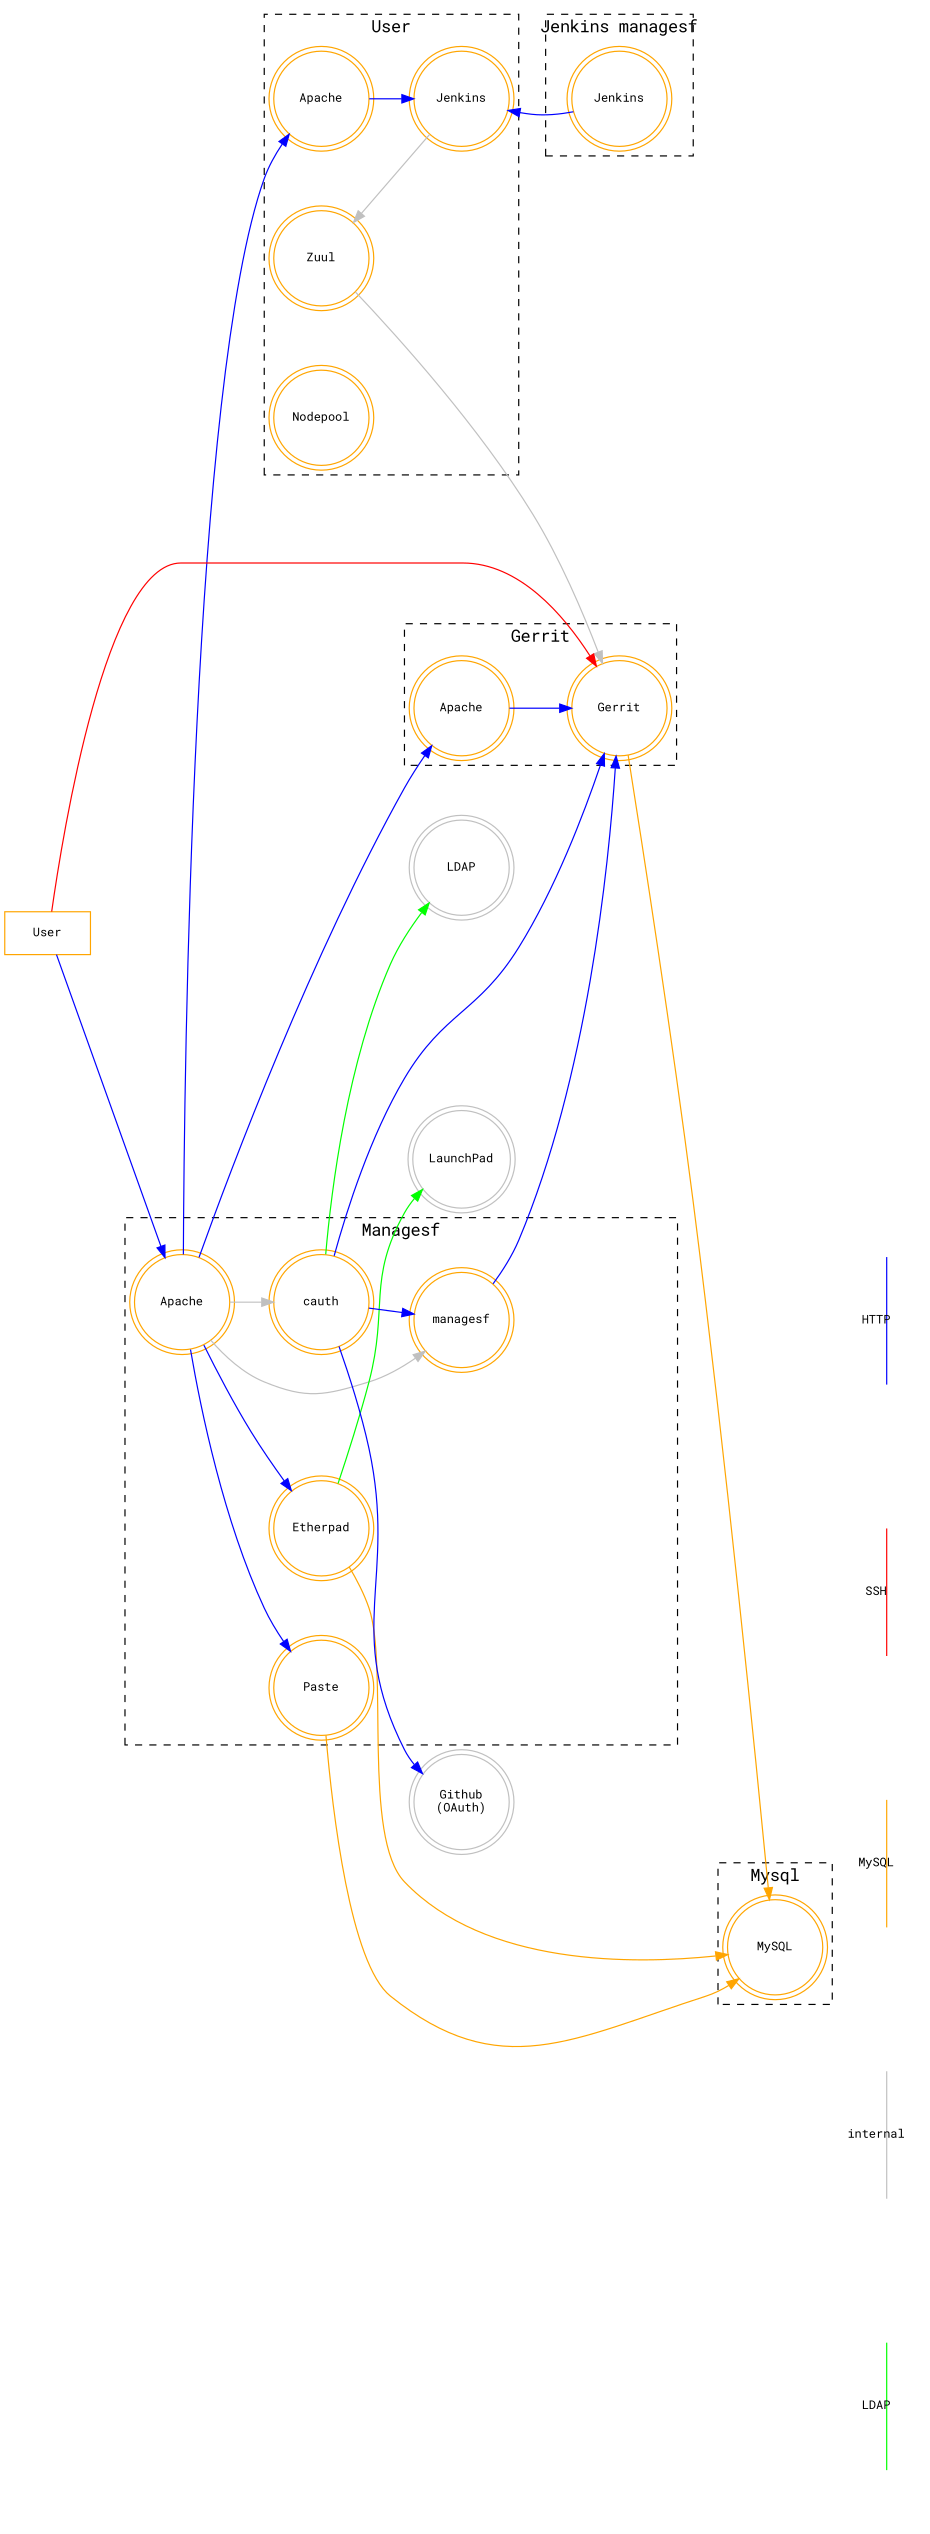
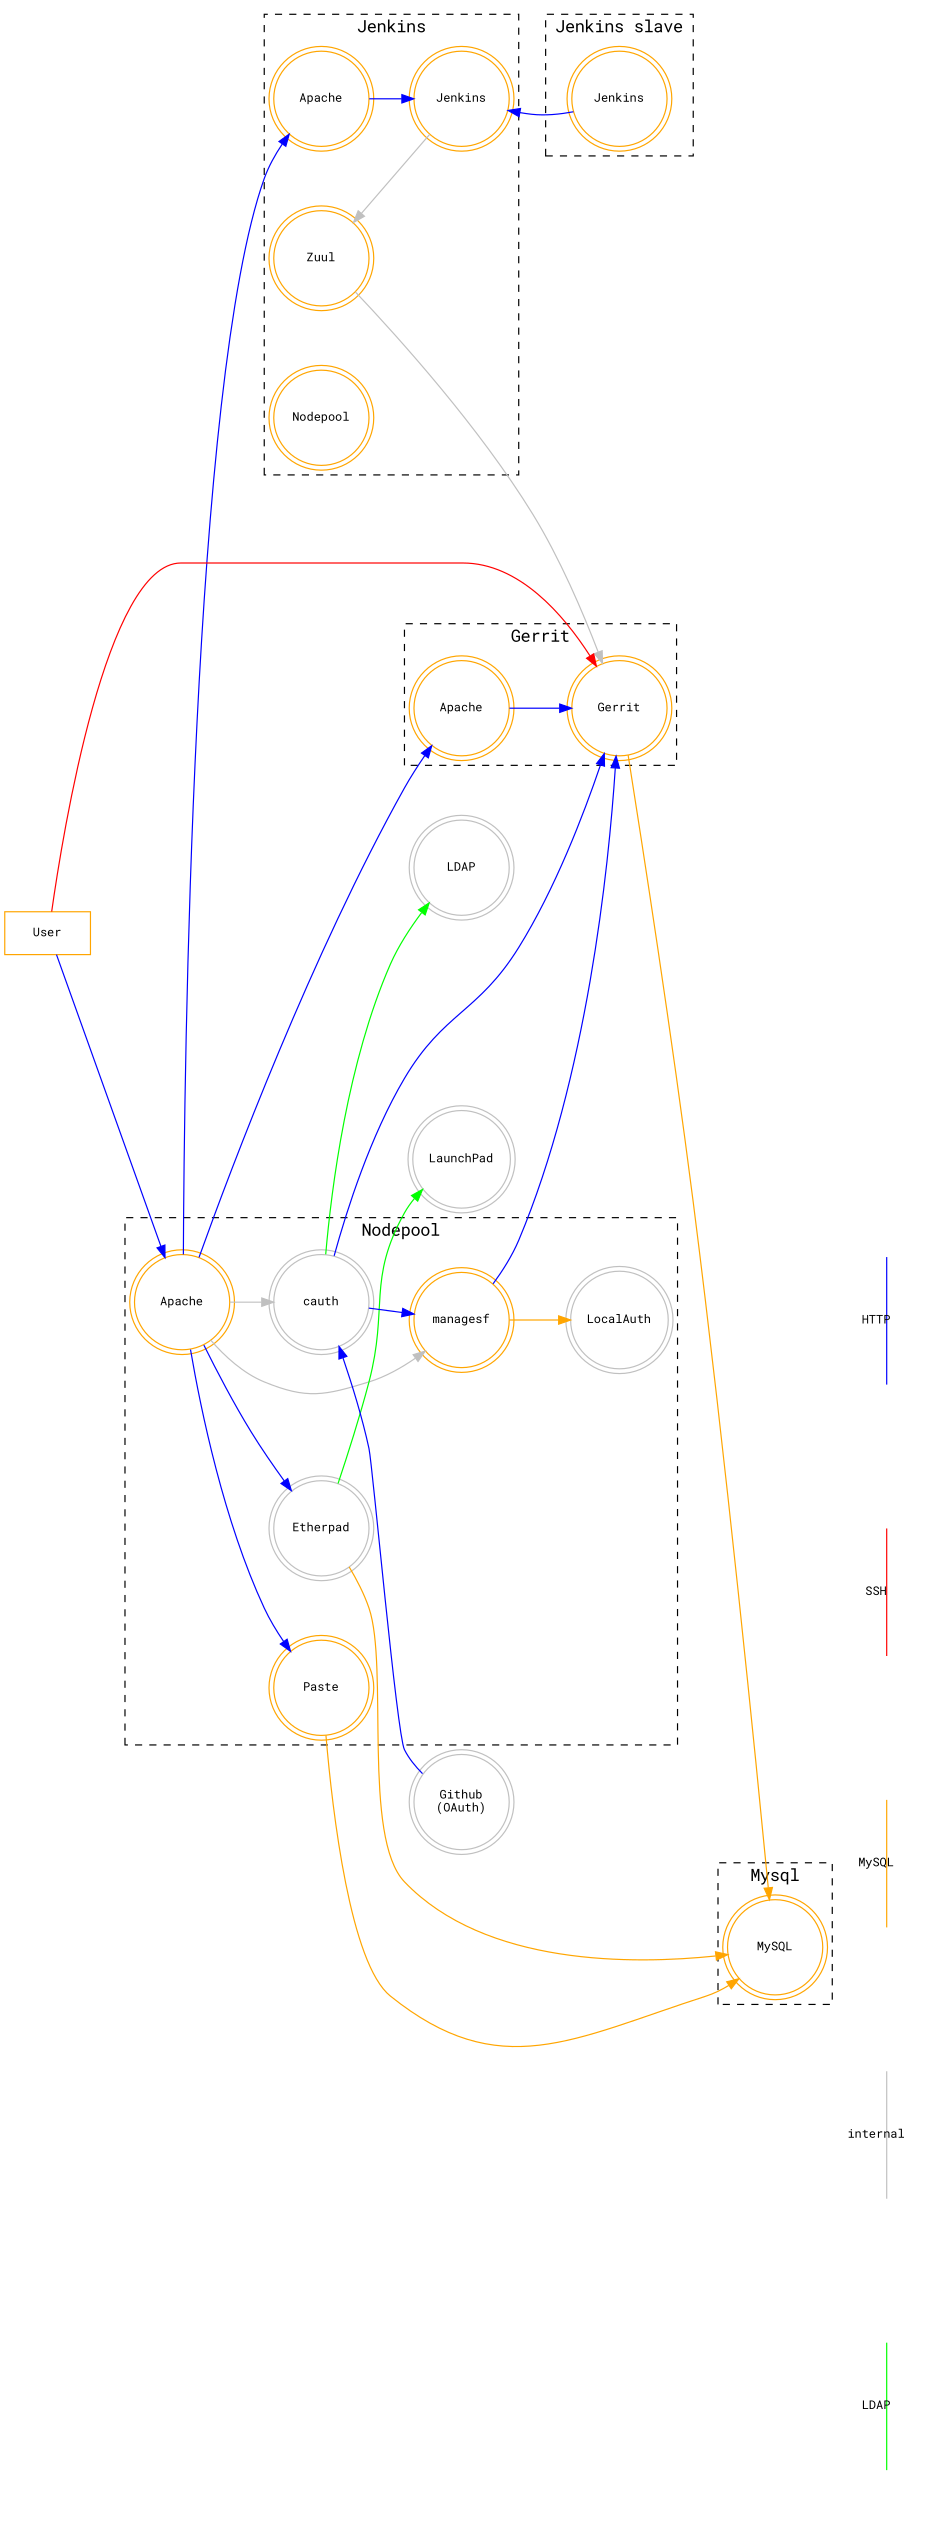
cluster "User": label "User" -> "Jenkins"
cluster "Jenkins managesf": label "Jenkins managesf" -> "Jenkins slave"
cluster "Managesf": label "Managesf" -> "Nodepool"
node "cauth": color orange -> gray
node "LocalAuth": added
node "Etherpad": color orange -> gray
edge "cauth" -> "Github (OAuth)": reversed
